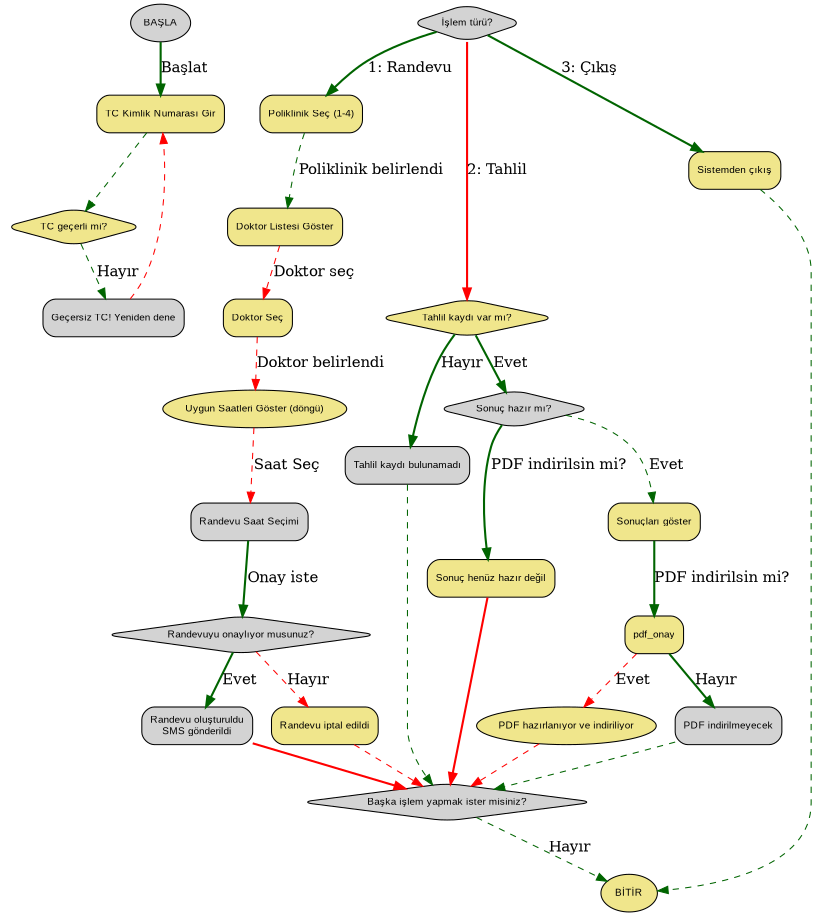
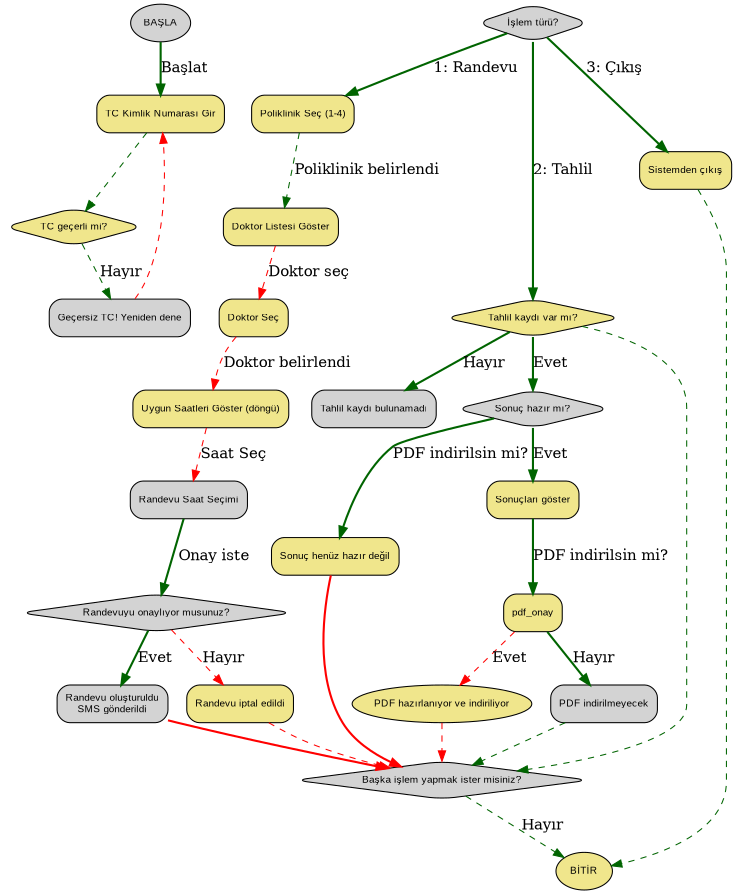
edge "İşlem türü?" -> "Tahlil kaydı var mı?": color red -> darkgreen
node "Uygun Saatleri Göster (döngü)": shape ellipse -> box
edge "Sonuç hazır mı?" -> "Sonuçları göster": style dashed -> bold
edge "Tahlil kaydı bulunamadı" -> "Başka işlem yapmak ister misiniz?": now "Tahlil kaydı var mı?" -> "Başka işlem yapmak ister misiniz?"
